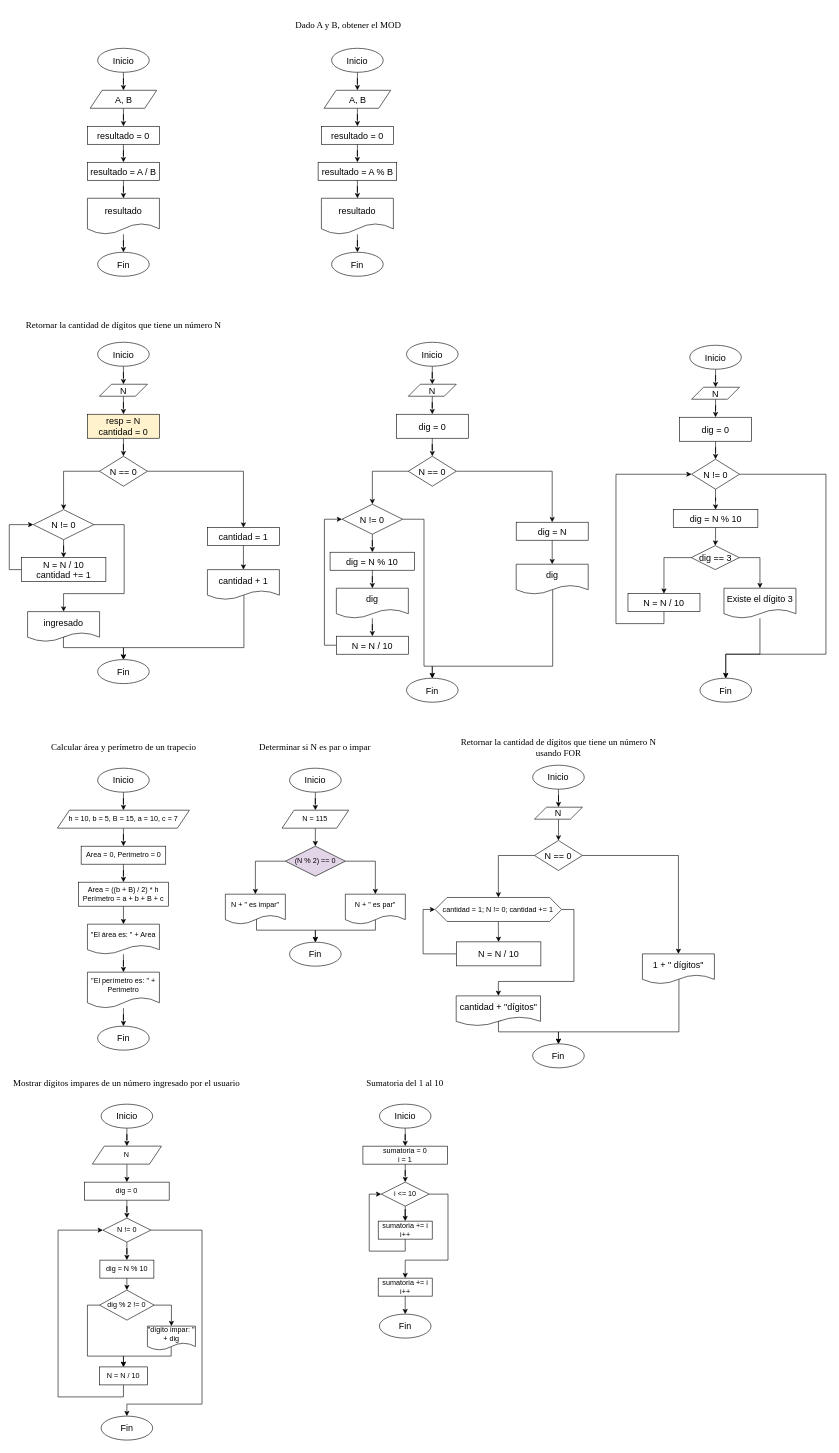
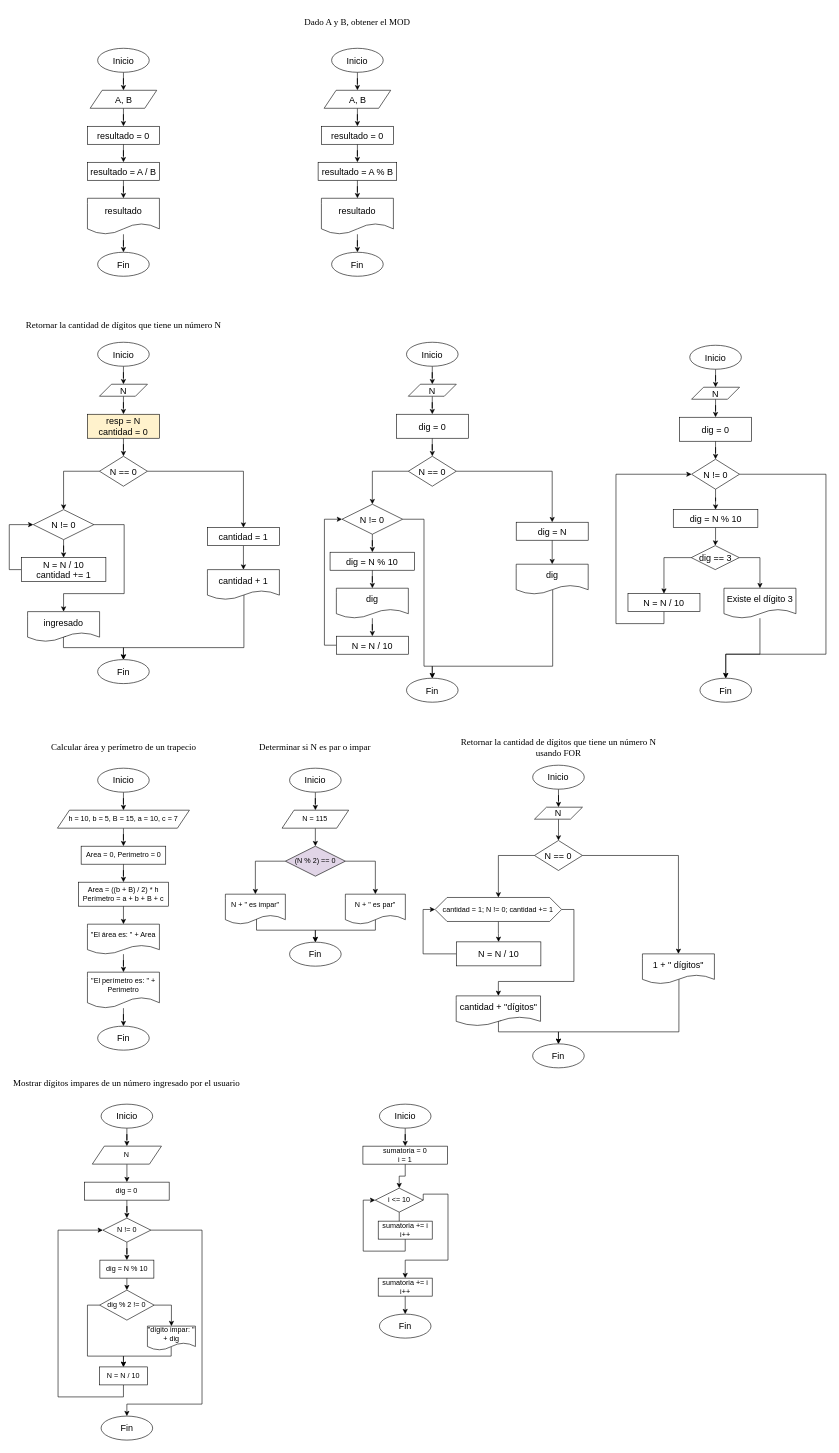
node "Dado A y B, obtener el MOD": moved (348, 24) -> (357, 21)
node "Sumatoria del 1 al 10": removed
node "i <= 10": moved (405, 1194) -> (399, 1200)
